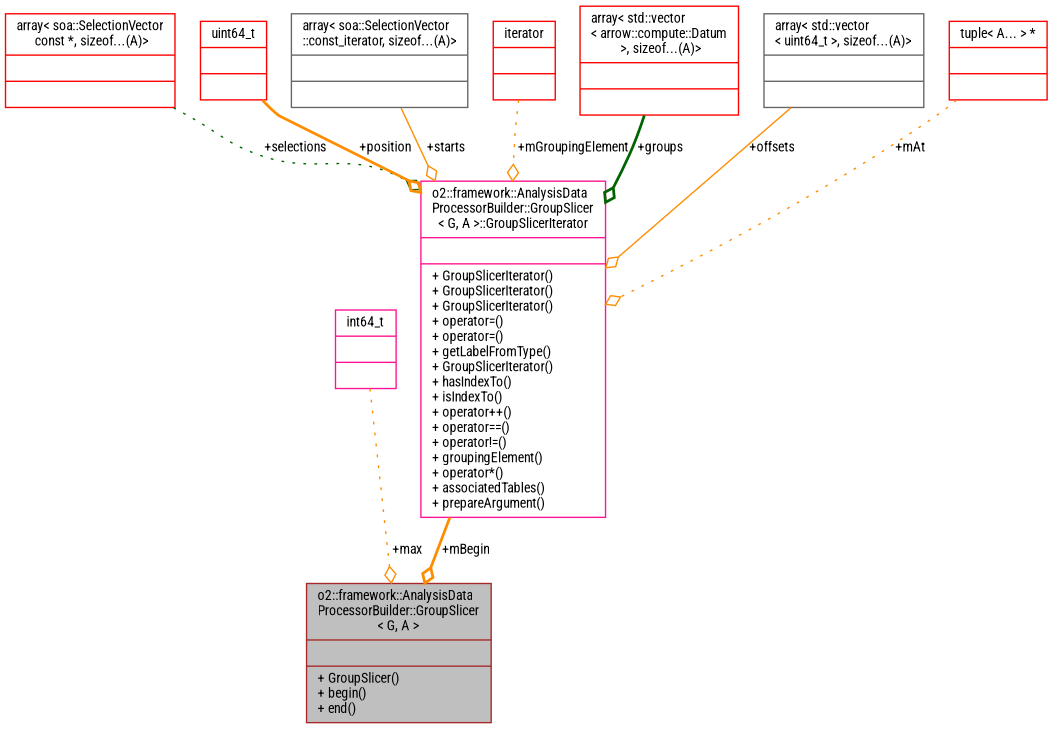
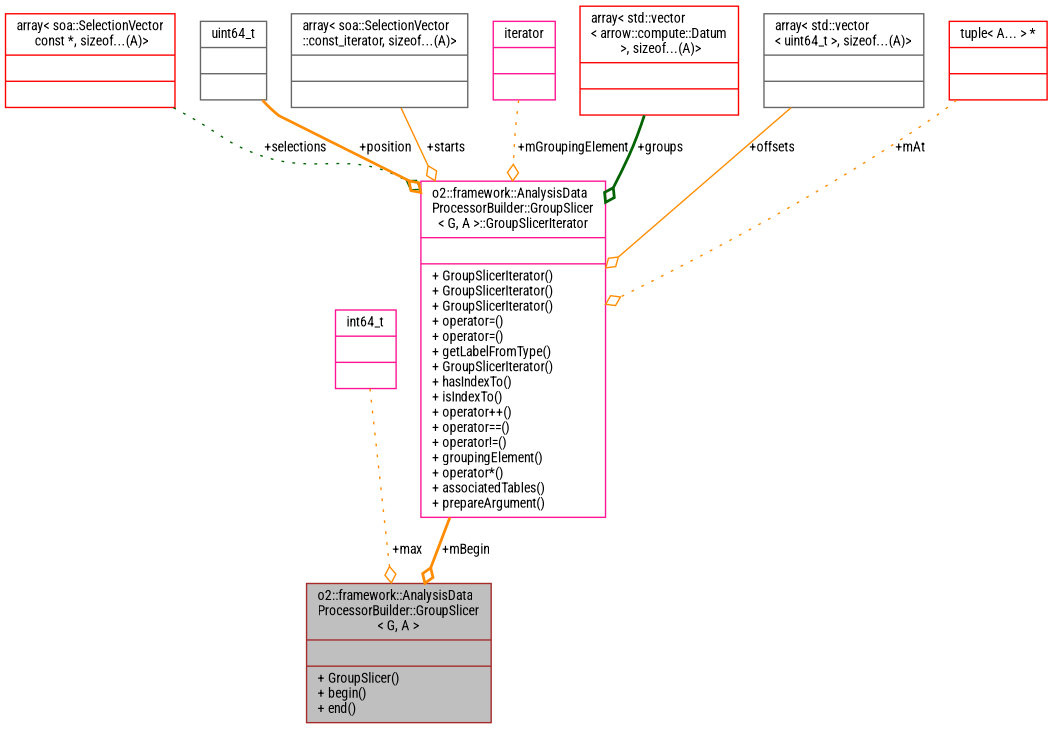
node "uint64_t": color red -> gray40
node "iterator": color red -> deeppink
